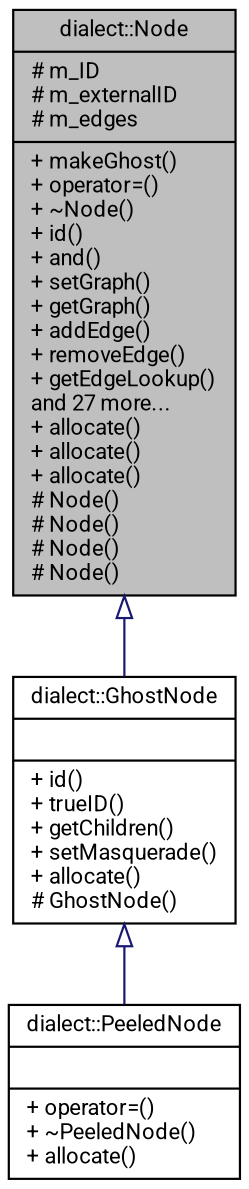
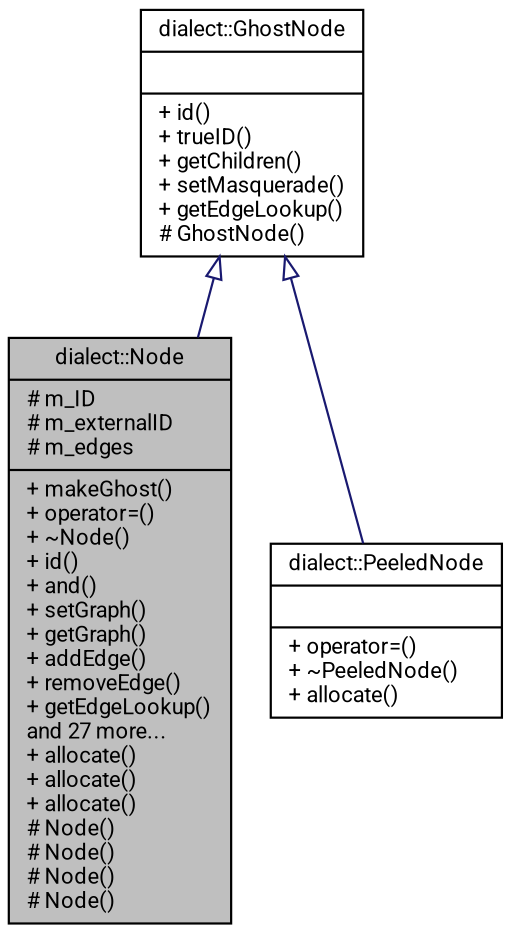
edge "dialect::GhostNode" -> "dialect::Node": reversed
node "dialect::GhostNode": text "+ allocate()" -> "+ getEdgeLookup()"
